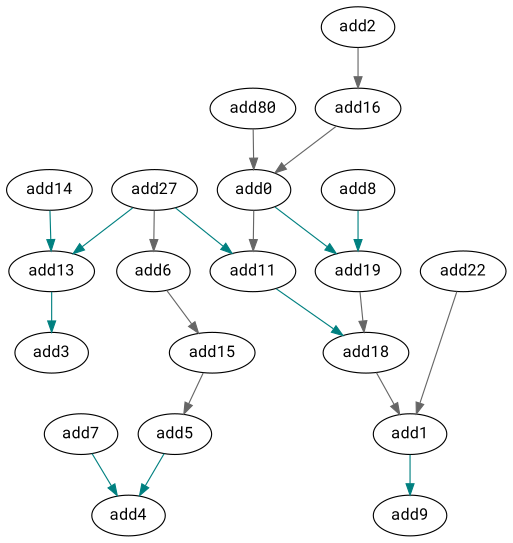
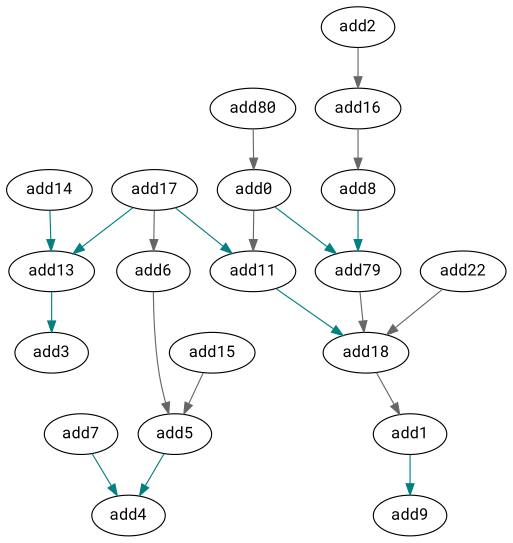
edge "add16" -> "add0": now "add16" -> "add8"
node "add27": label "add27" -> "add17"
node "add19": label "add19" -> "add79"
edge "add6" -> "add15": now "add6" -> "add5"
edge "add22" -> "add1": now "add22" -> "add18"
